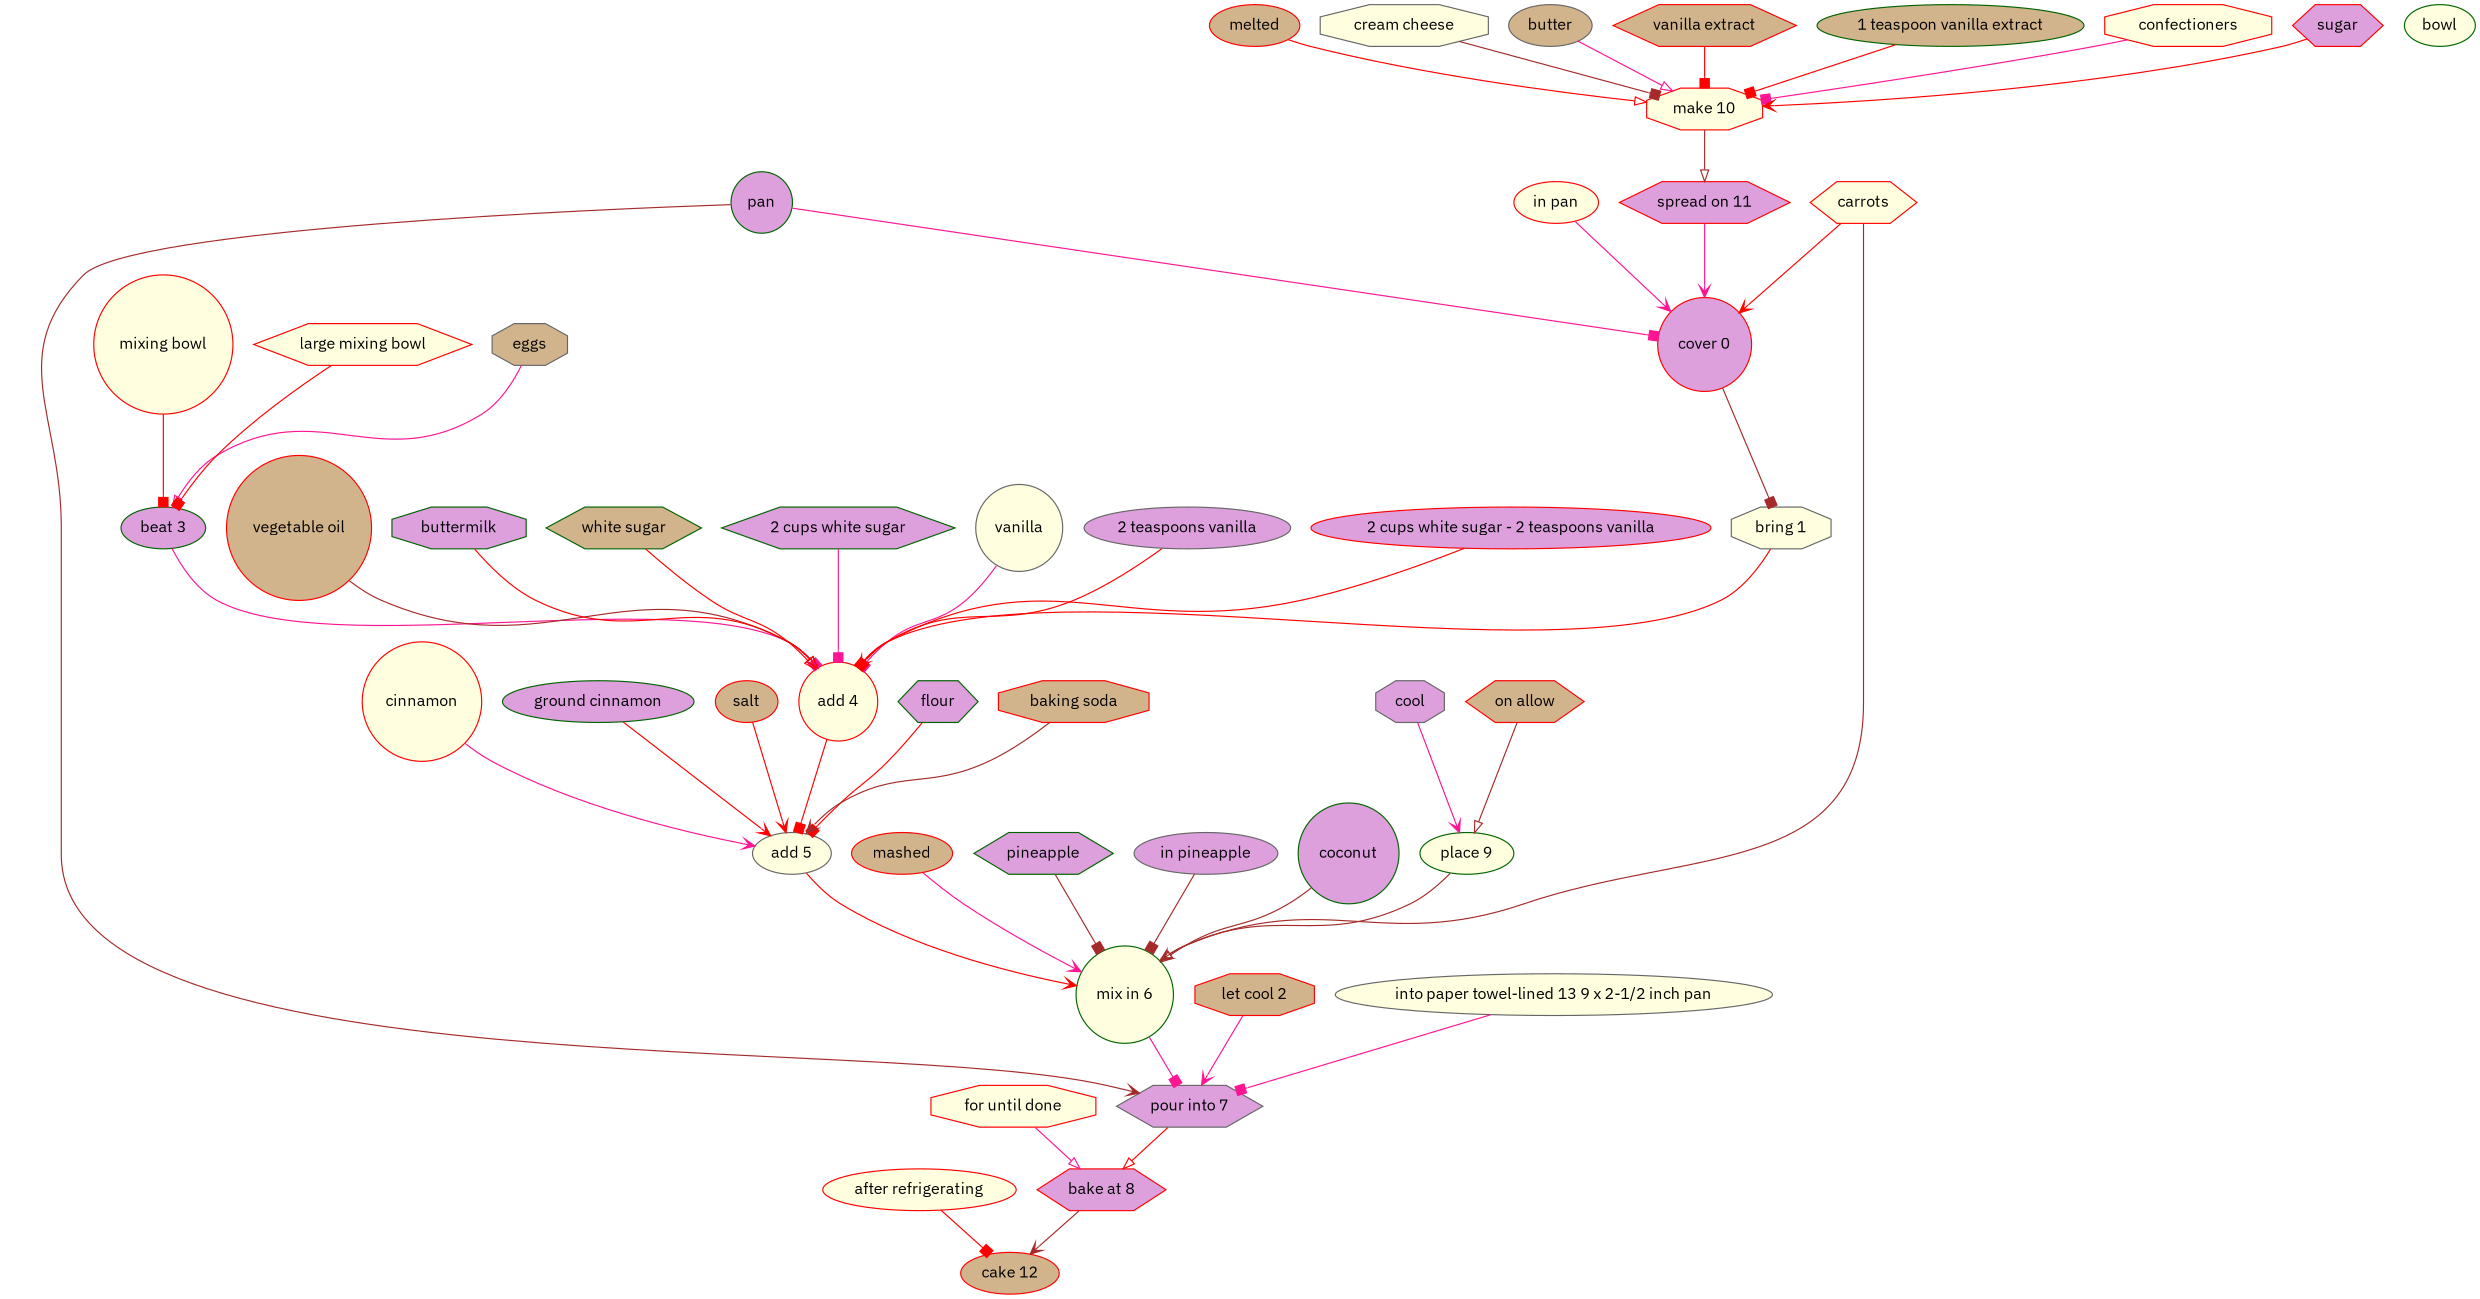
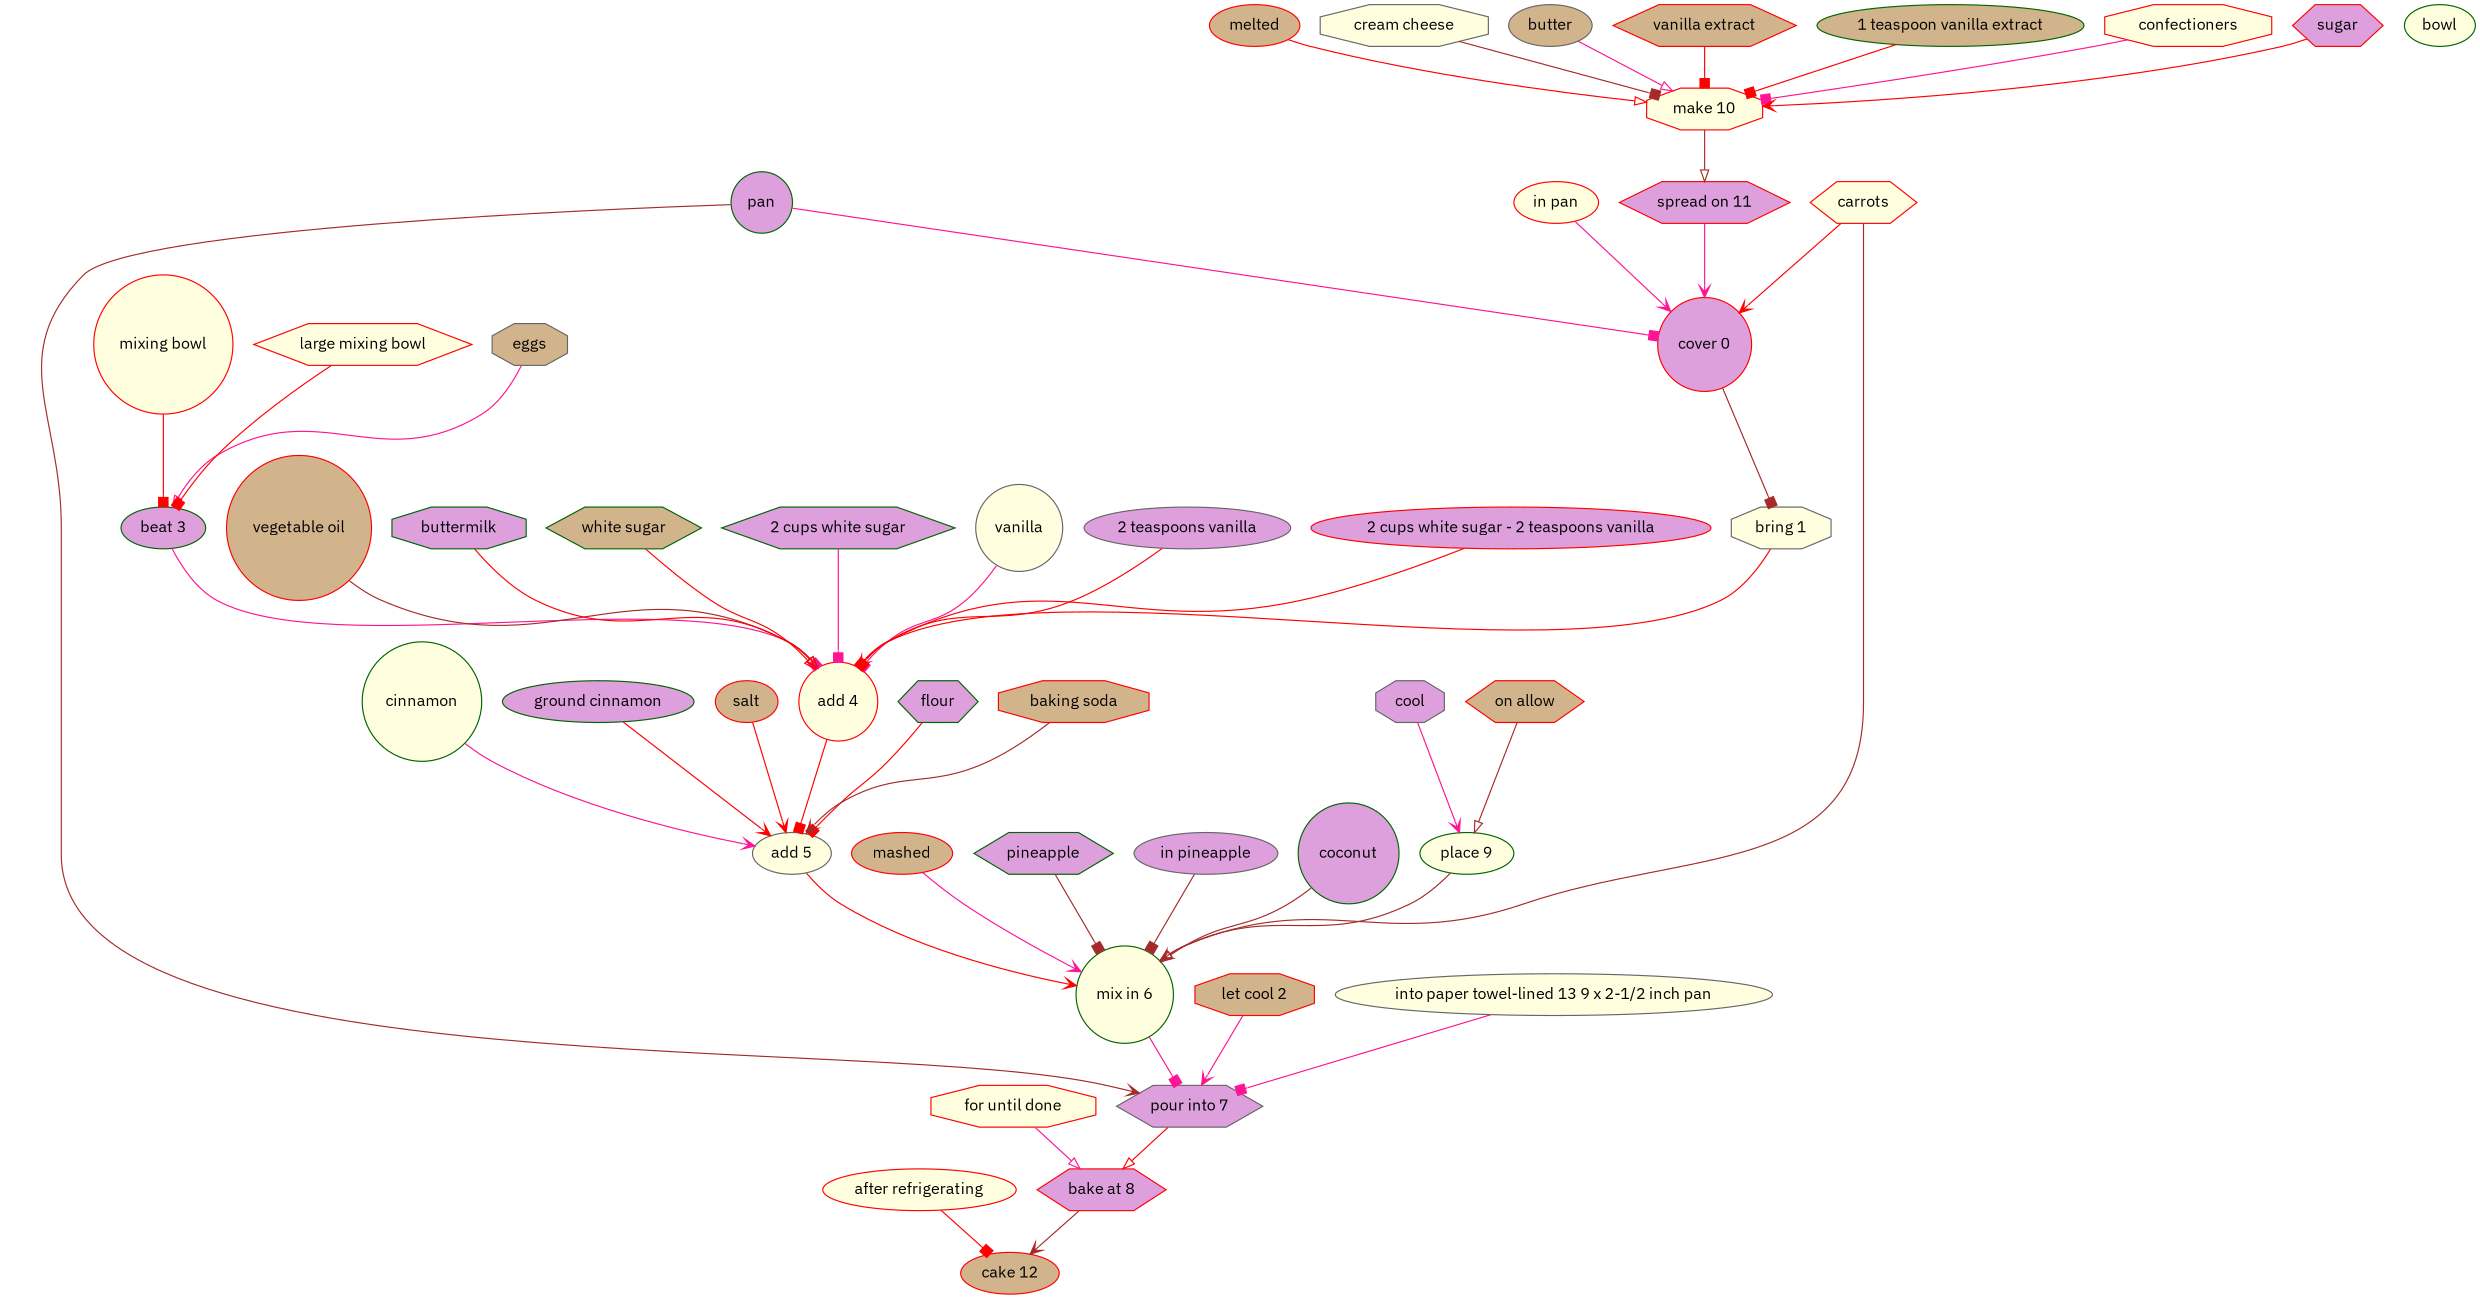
node "cinnamon": color red -> darkgreen
